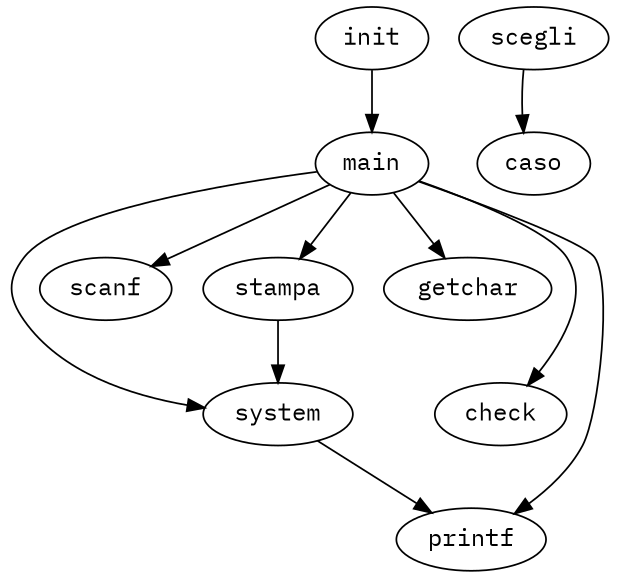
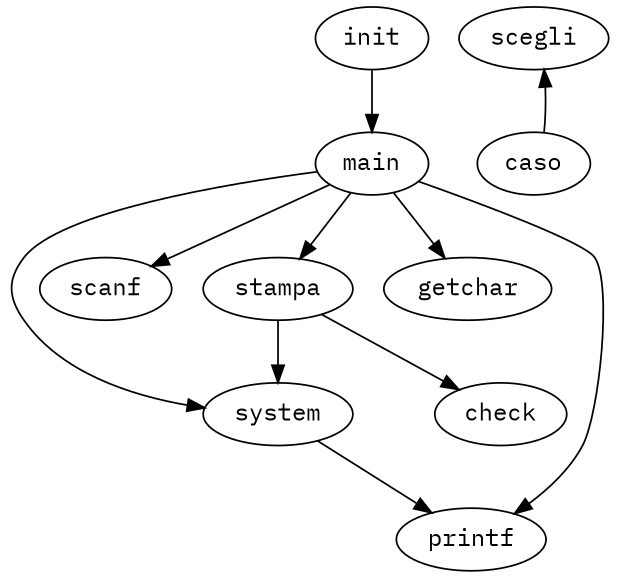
edge "scegli" -> "caso": reversed
edge "main" -> "check": now "stampa" -> "check"
